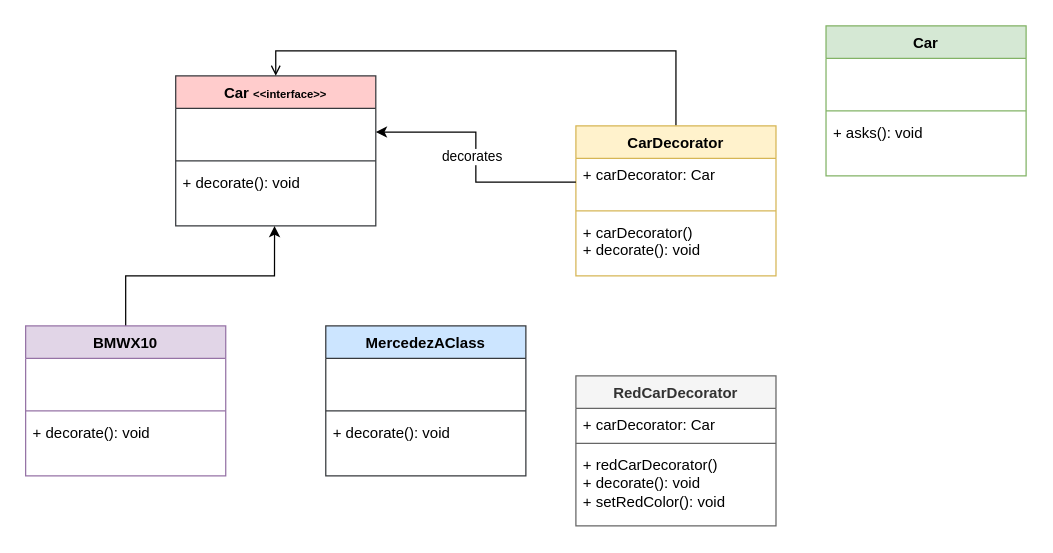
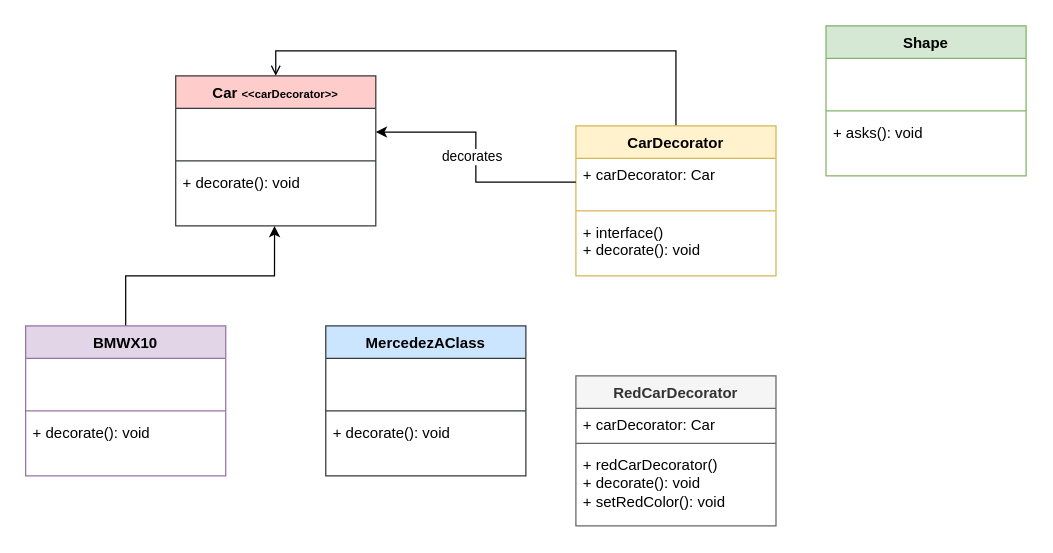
node "Car": label "Car" -> "Shape"
node "Car <<interface>>": label "Car <<interface>>" -> "Car <<carDecorator>>"
node "+ carDecorator() + decorate(): void": label "+ carDecorator() + decorate(): void" -> "+ interface() + decorate(): void"
